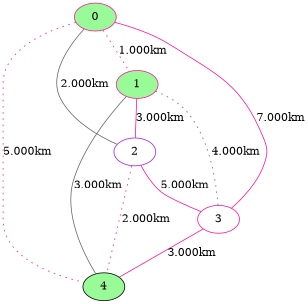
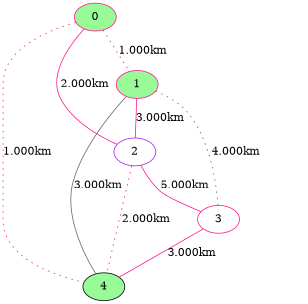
edge "0" -- "3": removed, label "7.000km"
edge "0" -- "2": color gray40 -> deeppink
edge "0" -- "4": label "5.000km" -> "1.000km"
